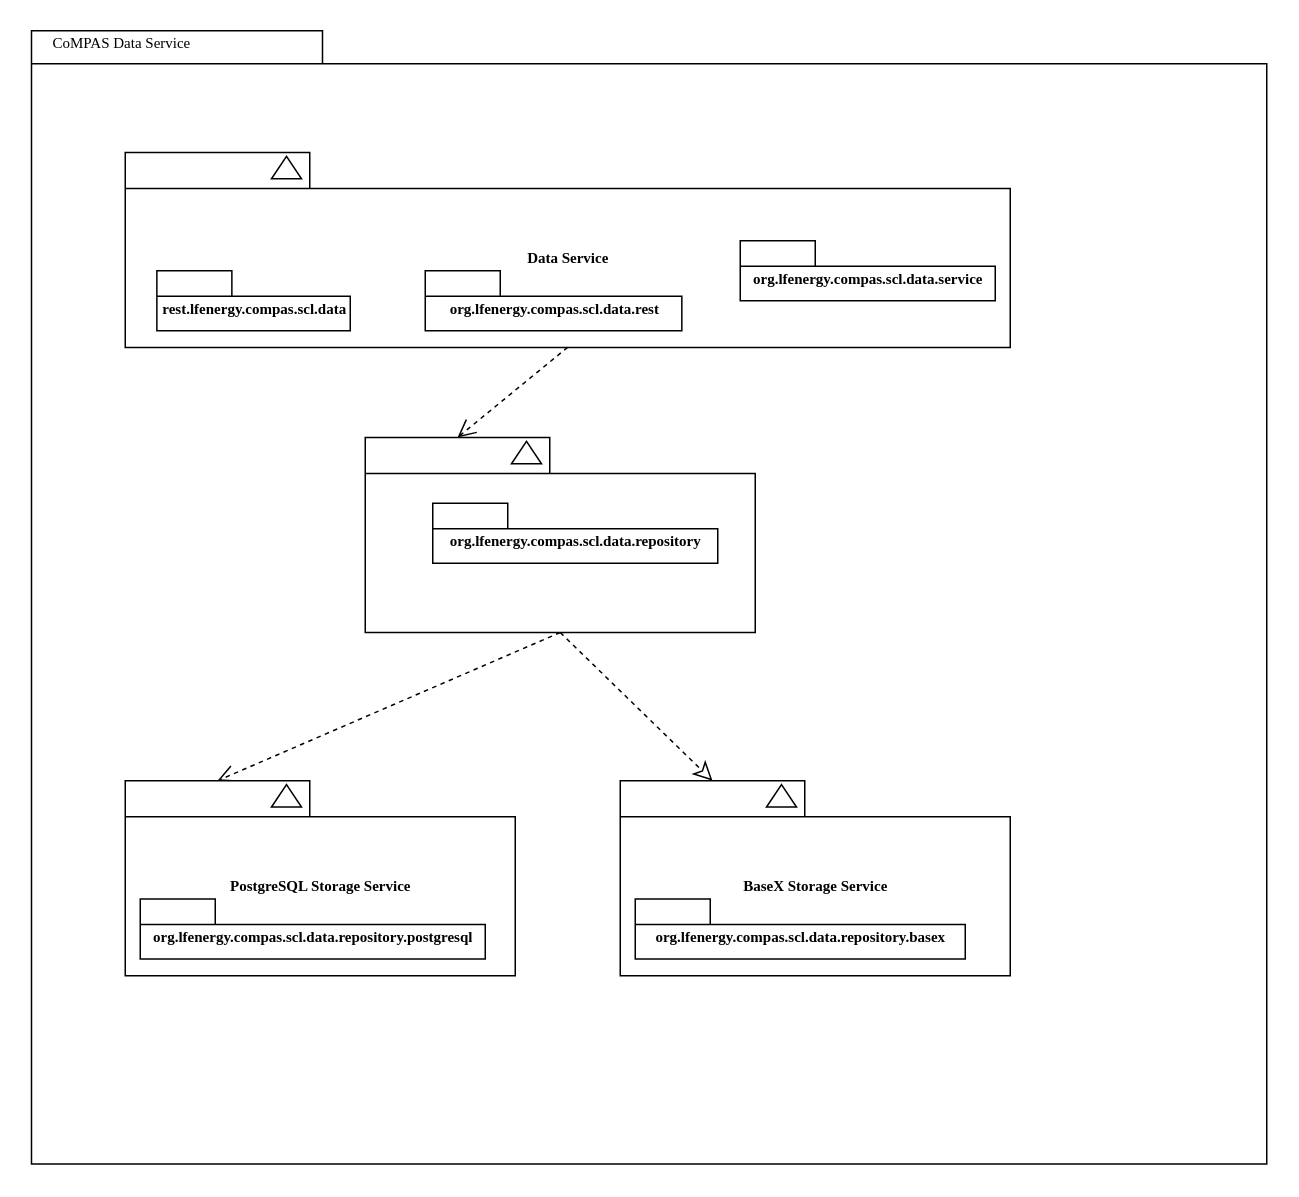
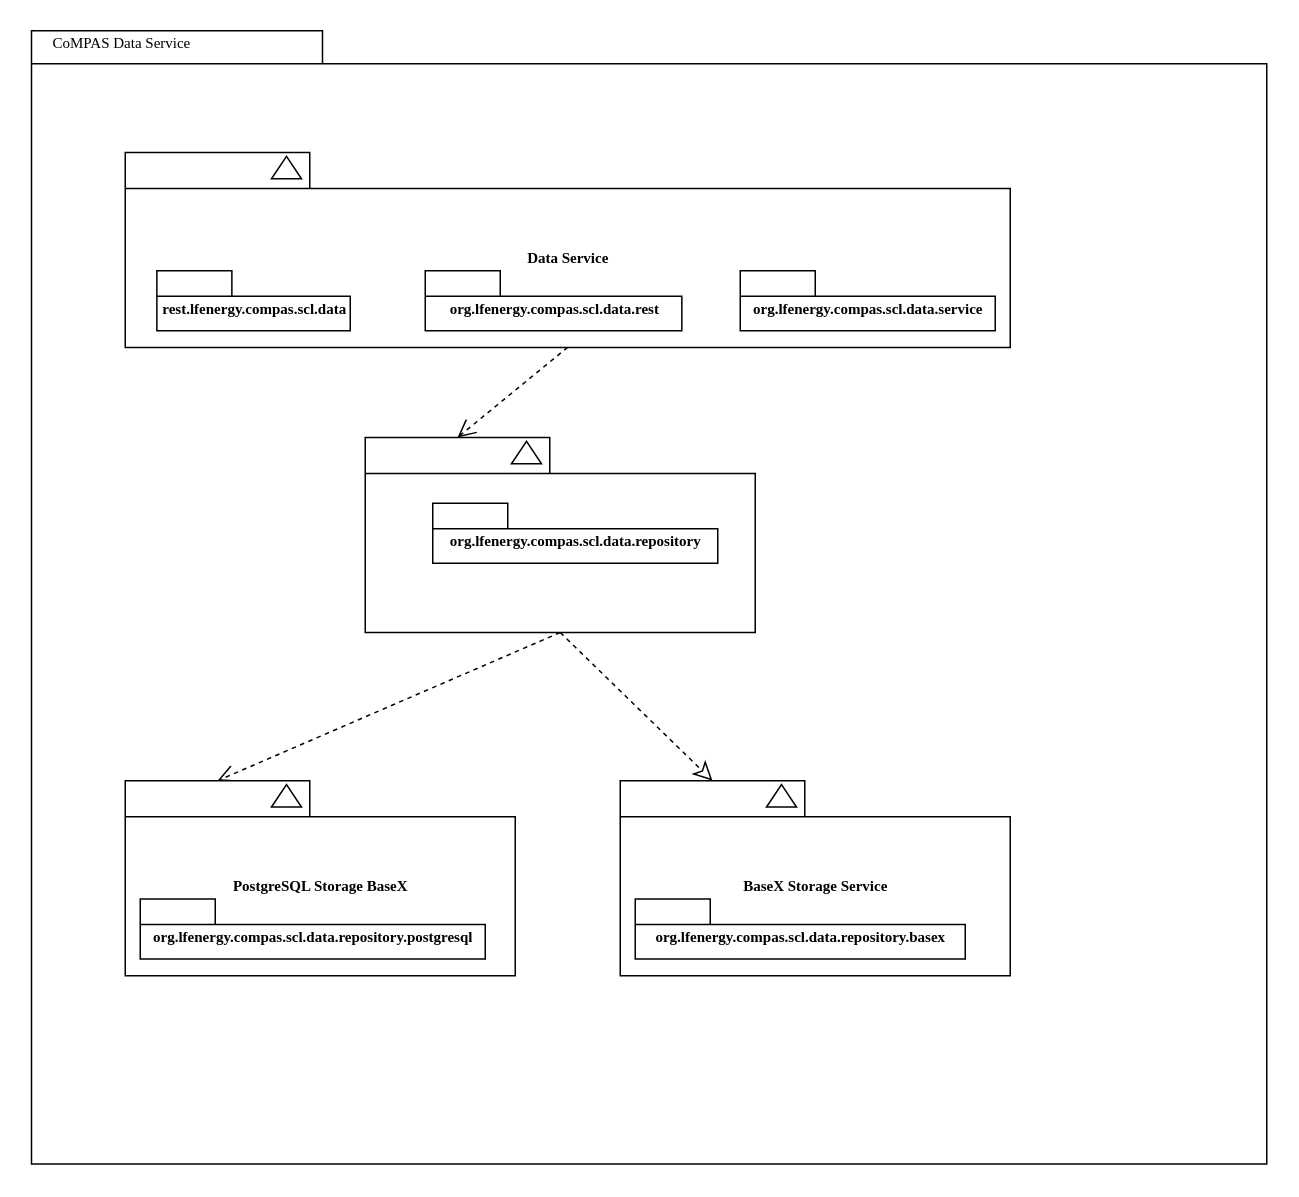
node "org.lfenergy.compas.scl.data.service": moved (868, 271) -> (868, 301)
node "PostgreSQL Storage Service": label "PostgreSQL Storage Service" -> "PostgreSQL Storage BaseX"
